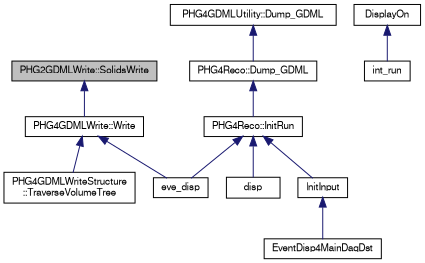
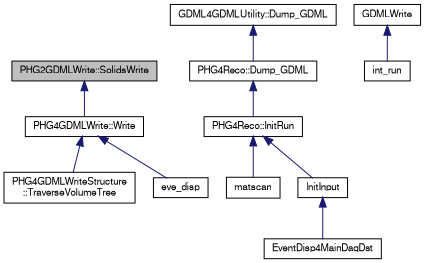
node "PHG4GDMLUtility::Dump_GDML": label "PHG4GDMLUtility::Dump_GDML" -> "GDML4GDMLUtility::Dump_GDML"
node "DisplayOn": label "DisplayOn" -> "GDMLWrite"
edge "eve_disp" -> "PHG4Reco::InitRun": removed
node "disp": label "disp" -> "matscan"
